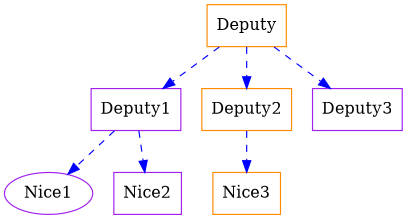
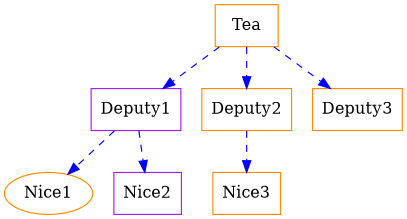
node "Deputy": label "Deputy" -> "Tea"
node "Deputy3": color purple -> darkorange
node "Nice1": color purple -> darkorange
